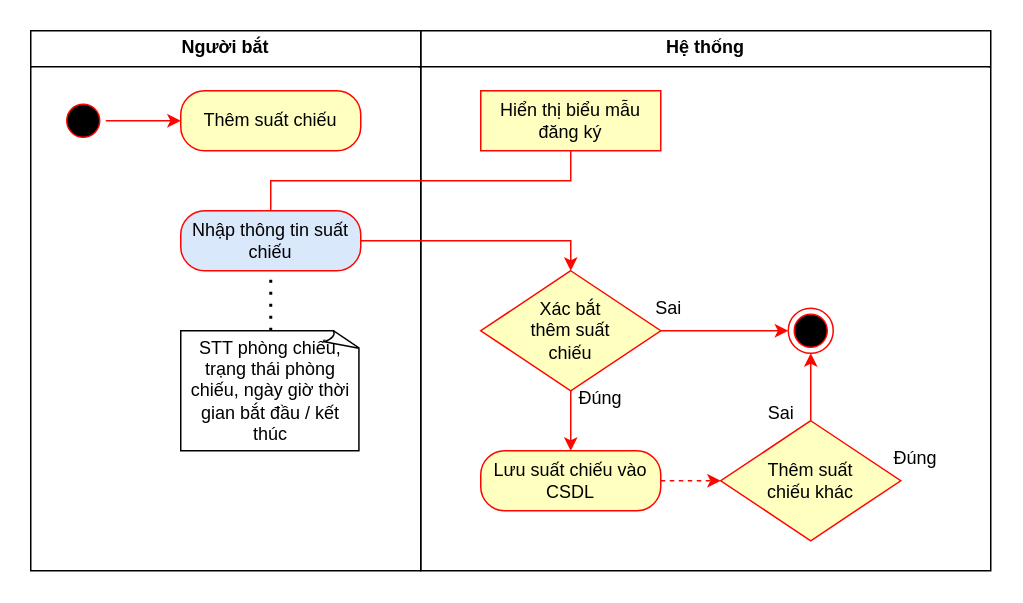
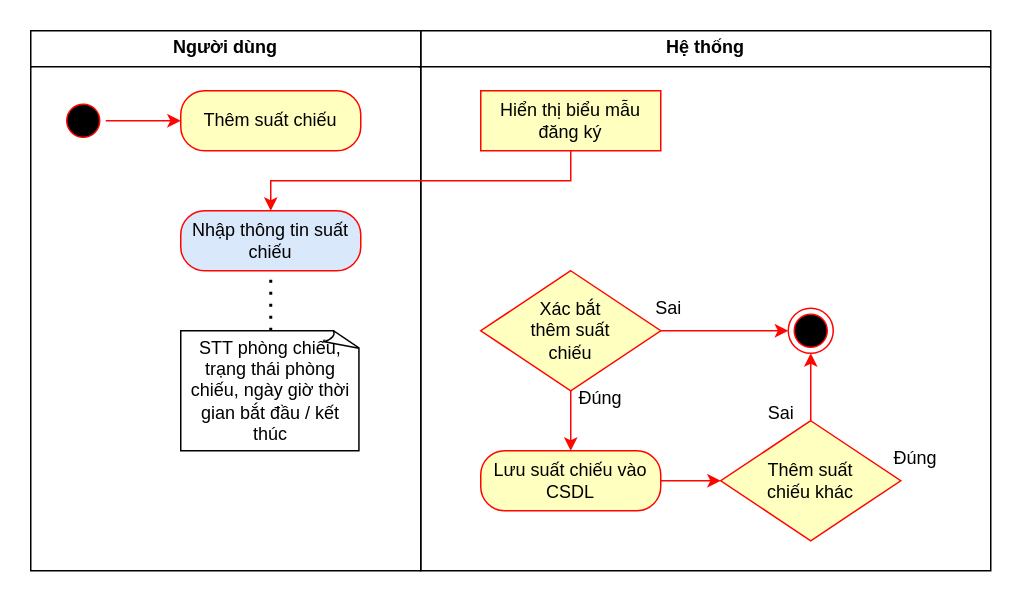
node "Người bắt": label "Người bắt" -> "Người dùng"
edge "Hiển thị biểu mẫu đăng ký" -- "Nhập thông tin suất chiếu": arrowhead none -> classic
edge "Nhập thông tin suất chiếu" -> "Xác bắt thêm suất chiếu": removed
edge "Lưu suất chiếu vào CSDL" -> "Thêm suất chiếu khác": style dashed -> solid
